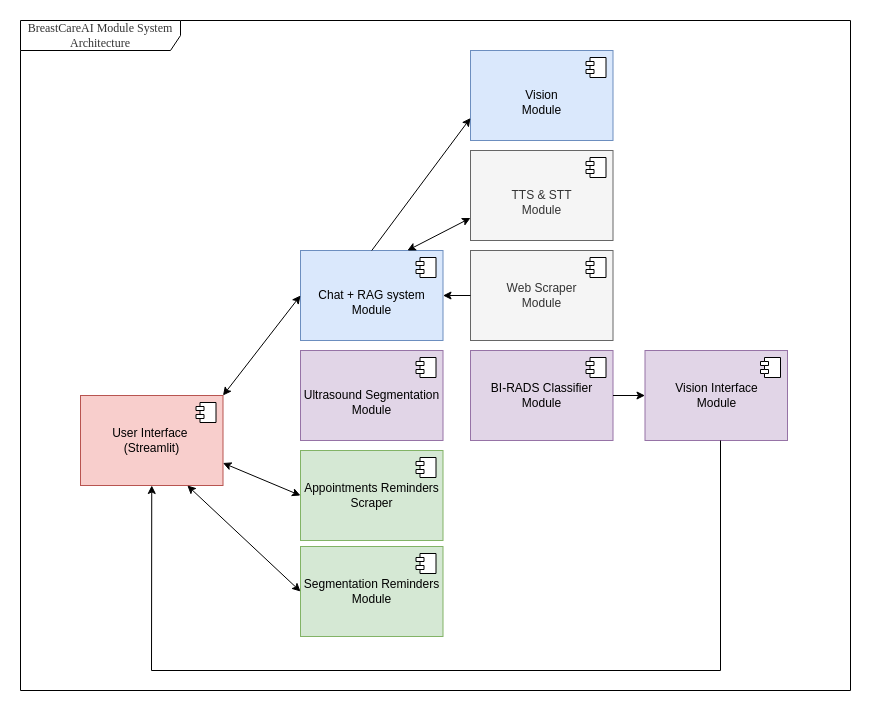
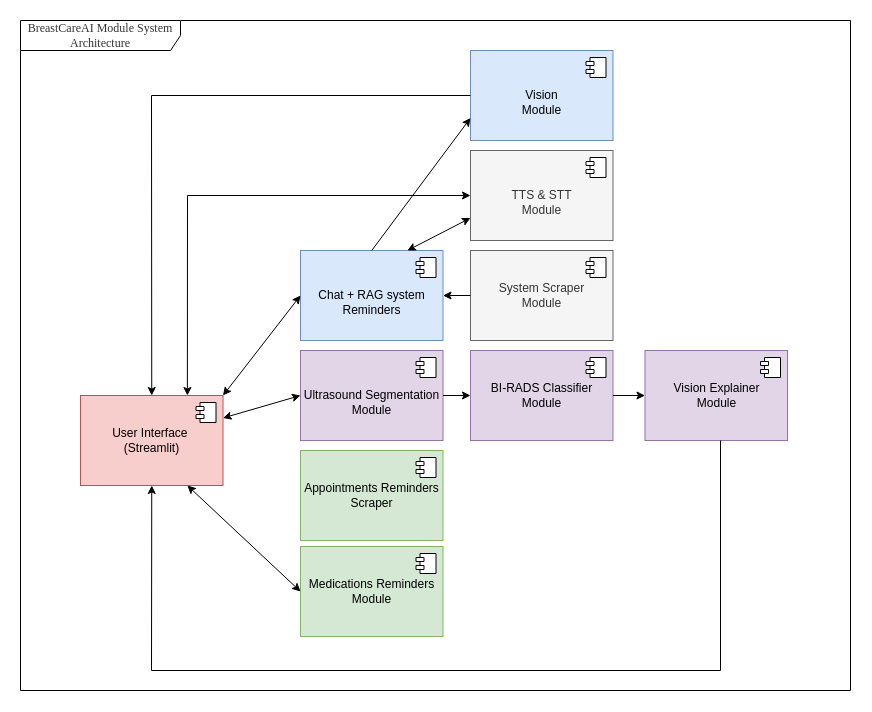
edge "Vision Module" -> "User Interface (Streamlit)": added
edge "TTS & STT Module" -- "User Interface (Streamlit)": added
node "Chat + RAG system Module": label "Chat + RAG system Module" -> "Chat + RAG system Reminders"
node "Web Scraper Module": label "Web Scraper Module" -> "System Scraper Module"
edge "Ultrasound Segmentation Module" -> "BI-RADS Classifier Module": added
node "Vision Interface Module": label "Vision Interface Module" -> "Vision Explainer Module"
edge "Ultrasound Segmentation Module" -- "User Interface (Streamlit)": added
edge "User Interface (Streamlit)" -- "Appointments Reminders Scraper": removed
node "Segmentation Reminders Module": label "Segmentation Reminders Module" -> "Medications Reminders Module"
